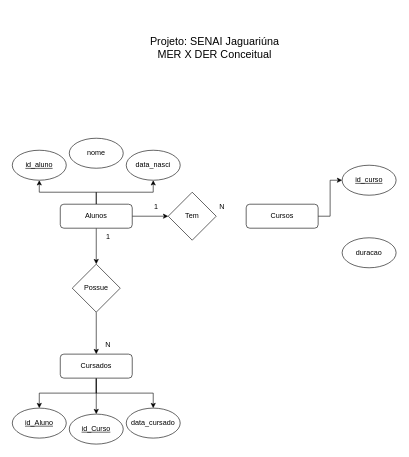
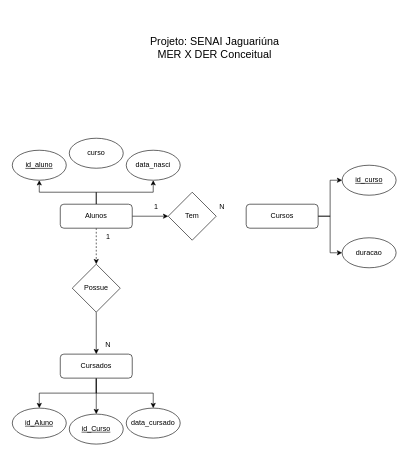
node "nome": label "nome" -> "curso"
edge "Alunos" -> "Possue": style solid -> dashed
edge "Cursos" -> "duracao": added
